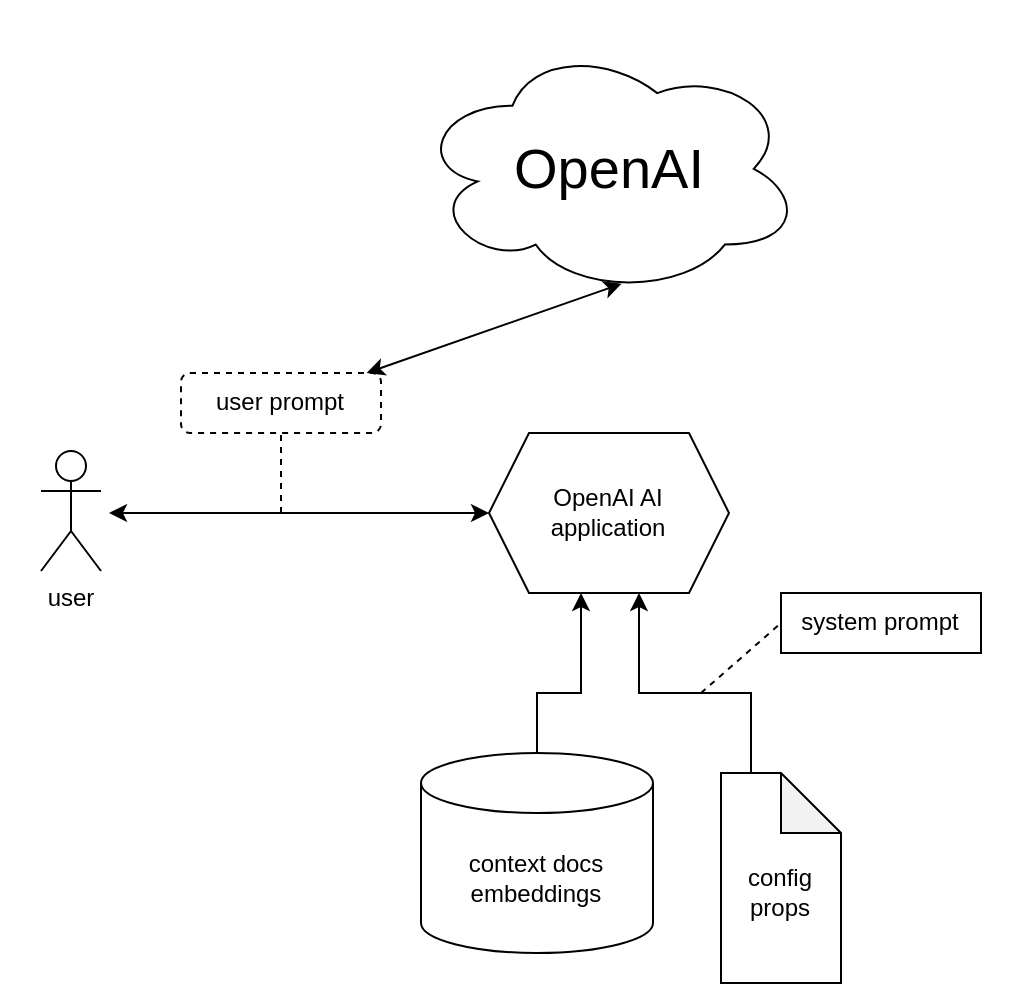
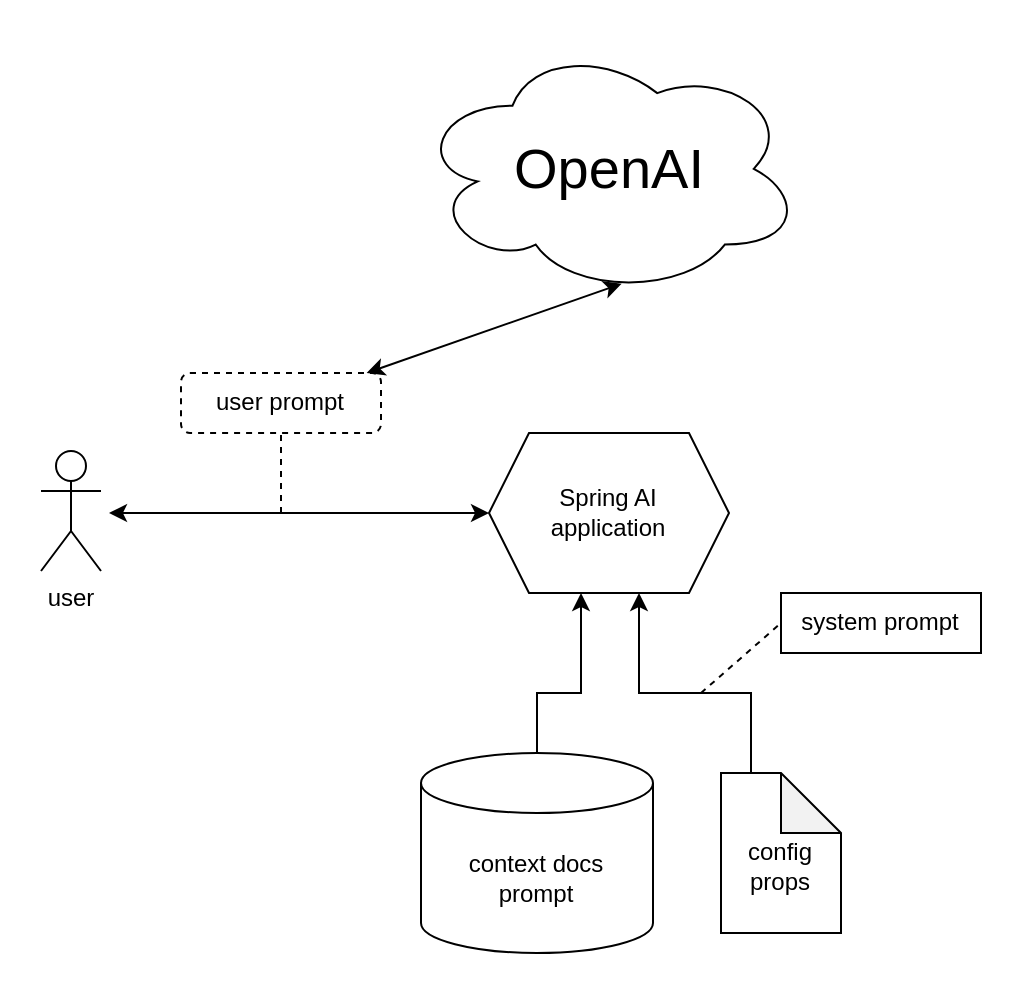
node "OpenAI AI application": label "OpenAI AI application" -> "Spring AI application"
node "config props": size 120x210 -> 120x160
node "context docs embeddings": label "context docs embeddings" -> "context docs prompt"
